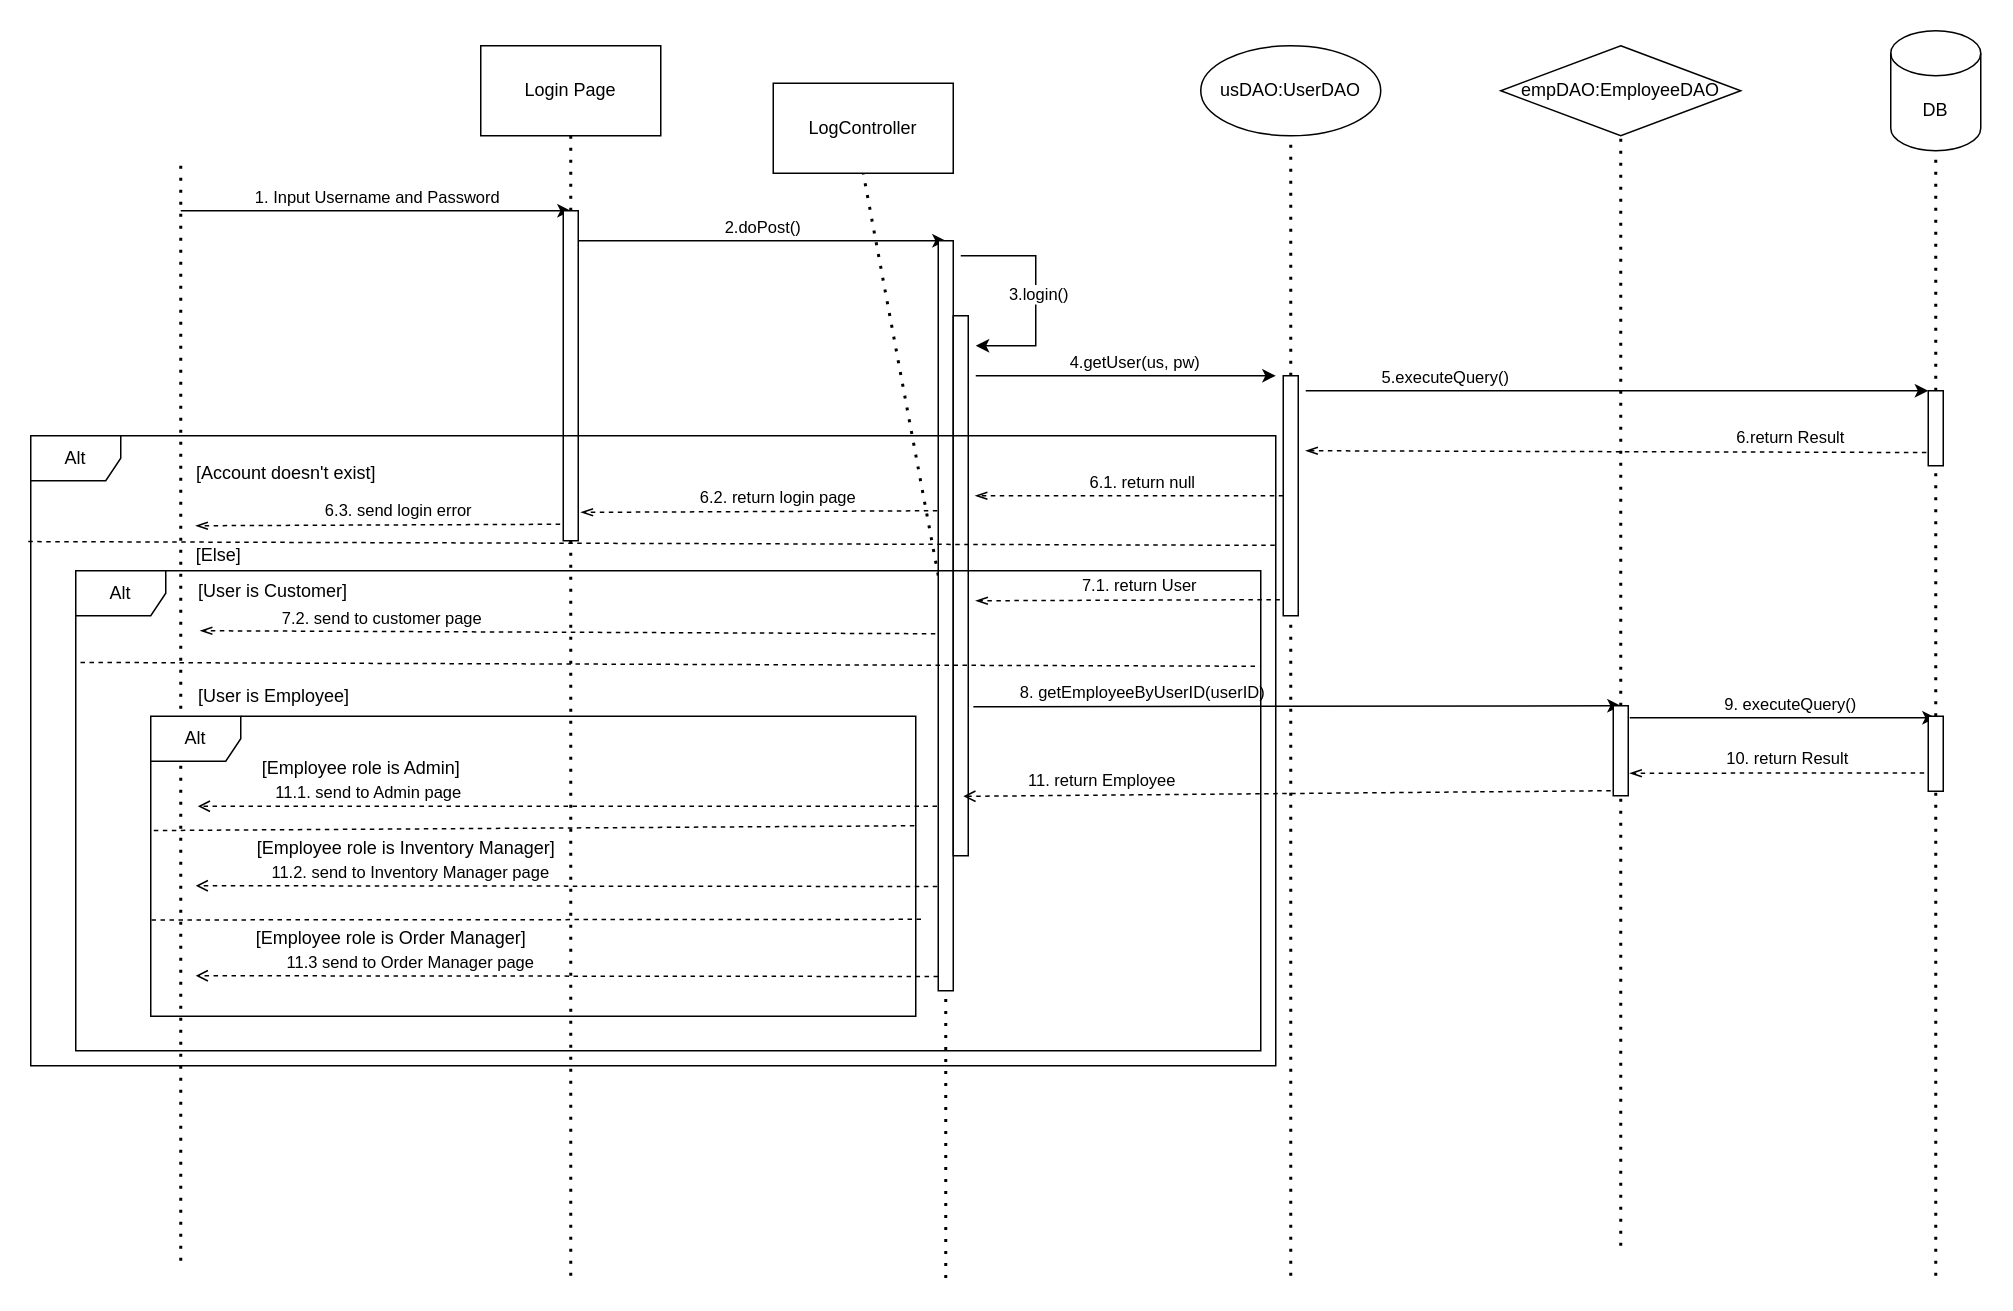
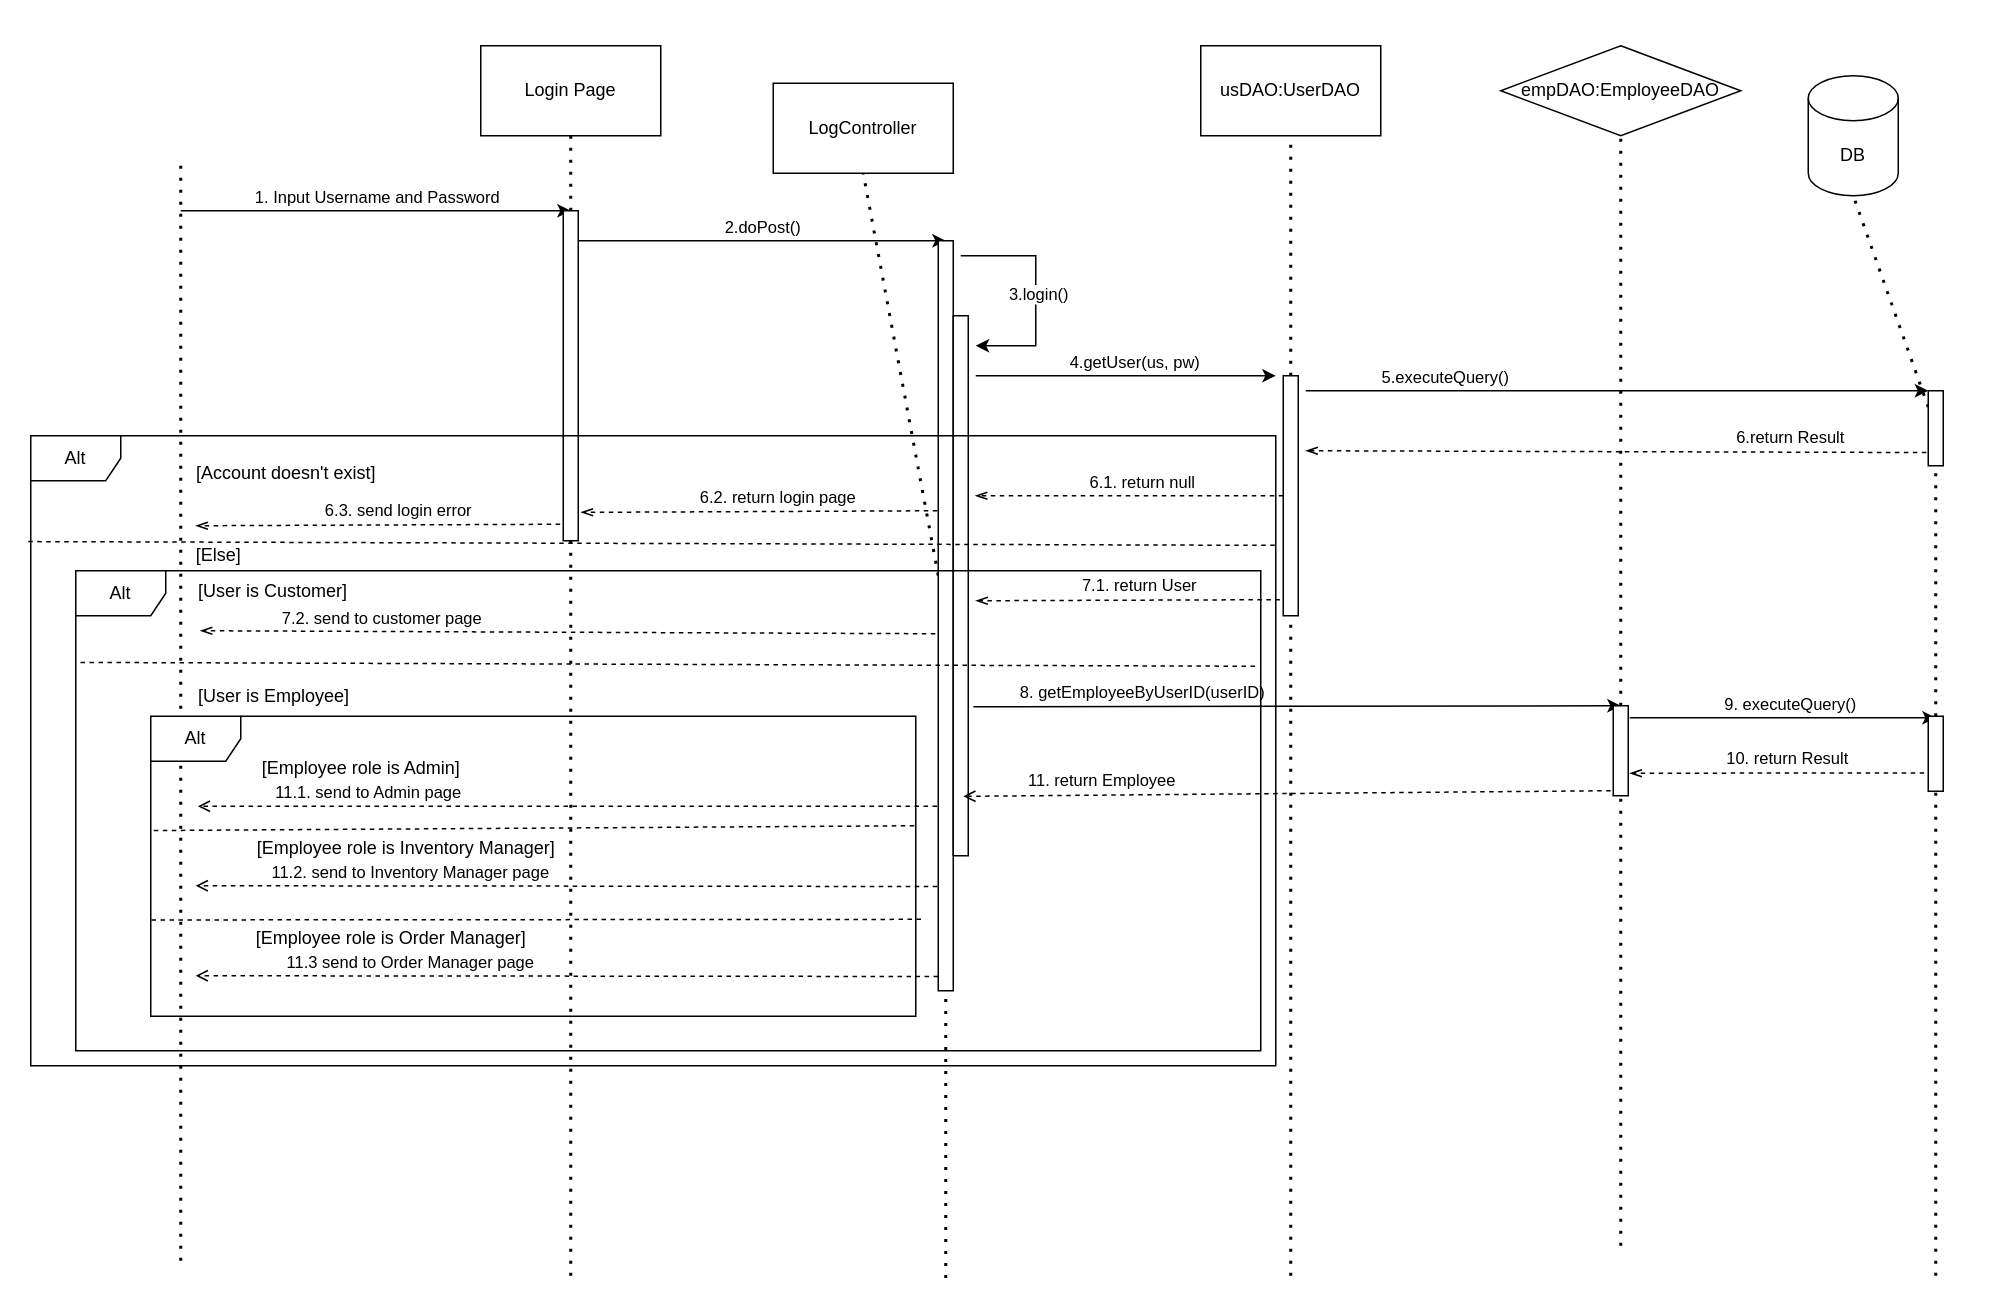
node "usDAO:UserDAO": shape ellipse -> rectangle
node "DB": moved (1936, 91) -> (1853, 136)
